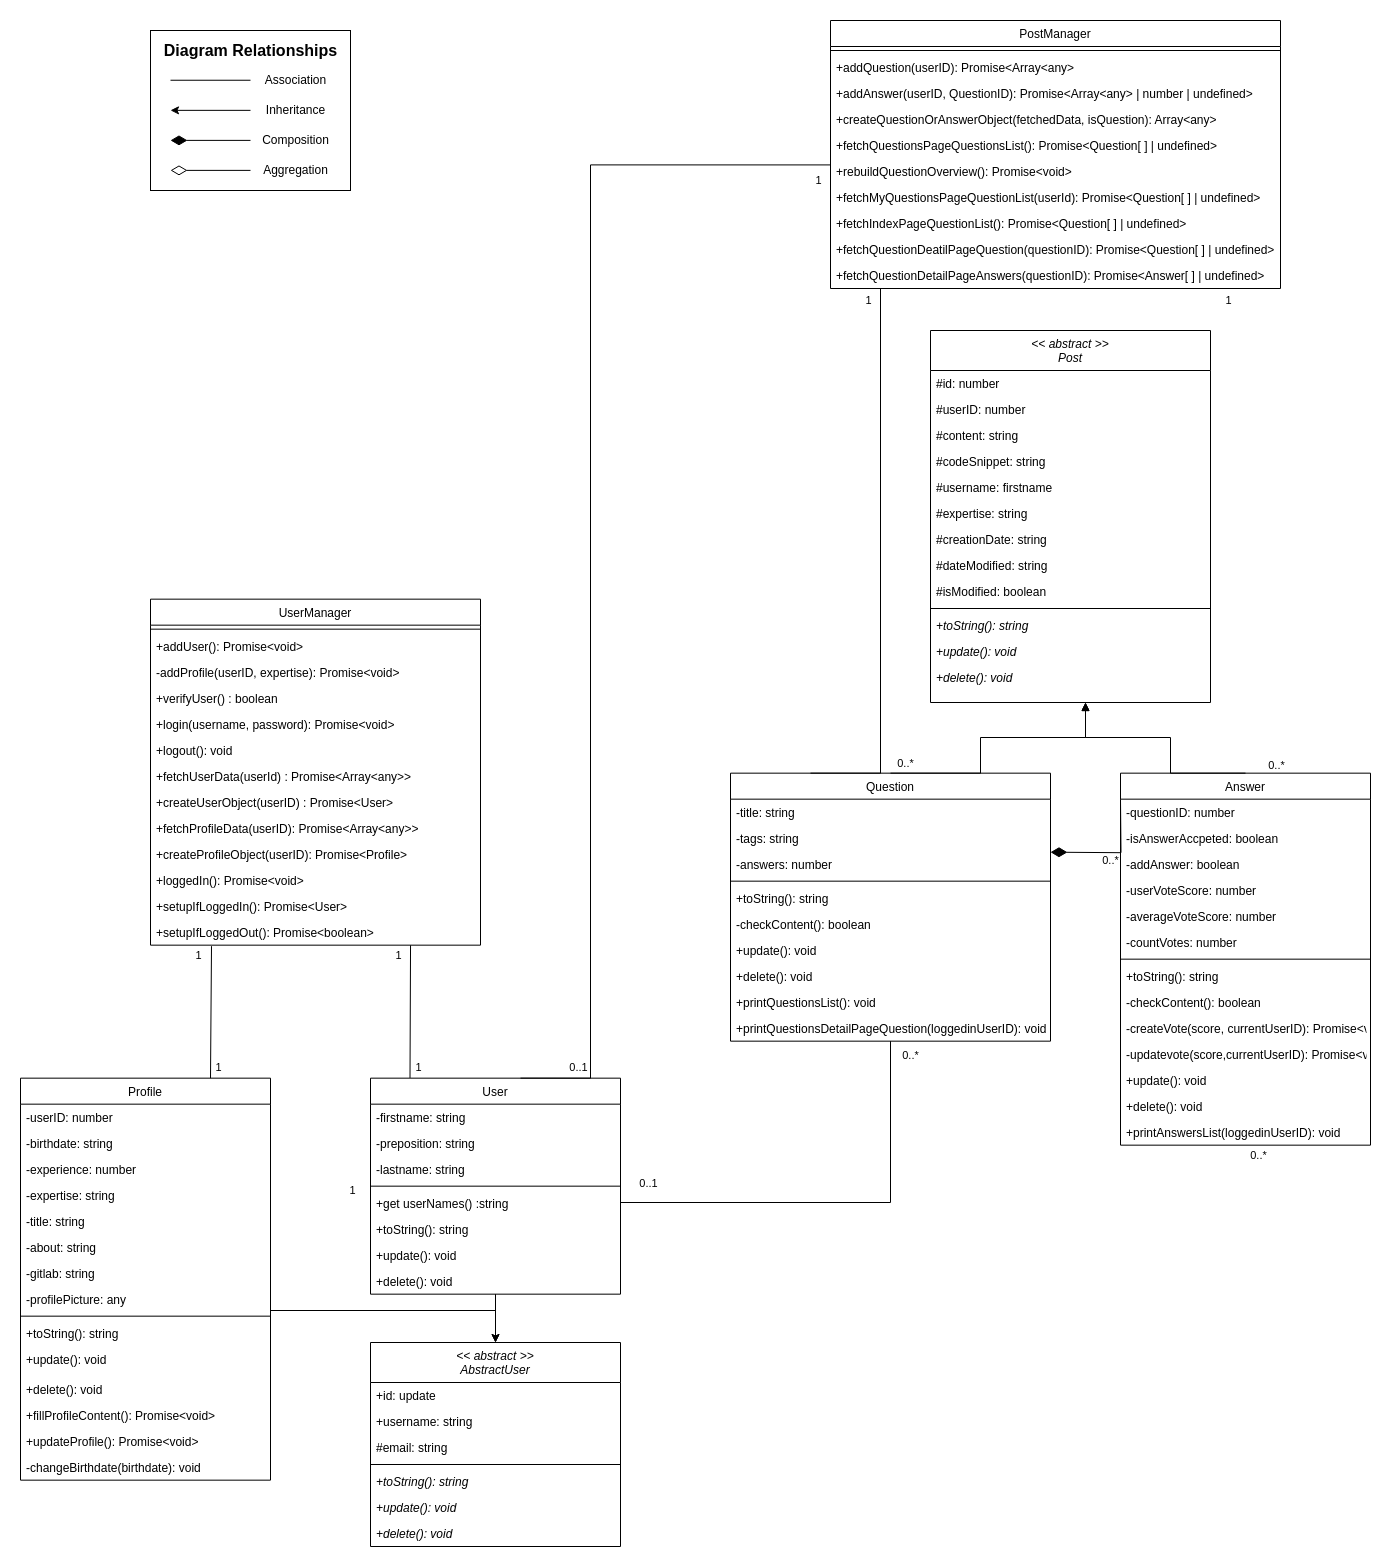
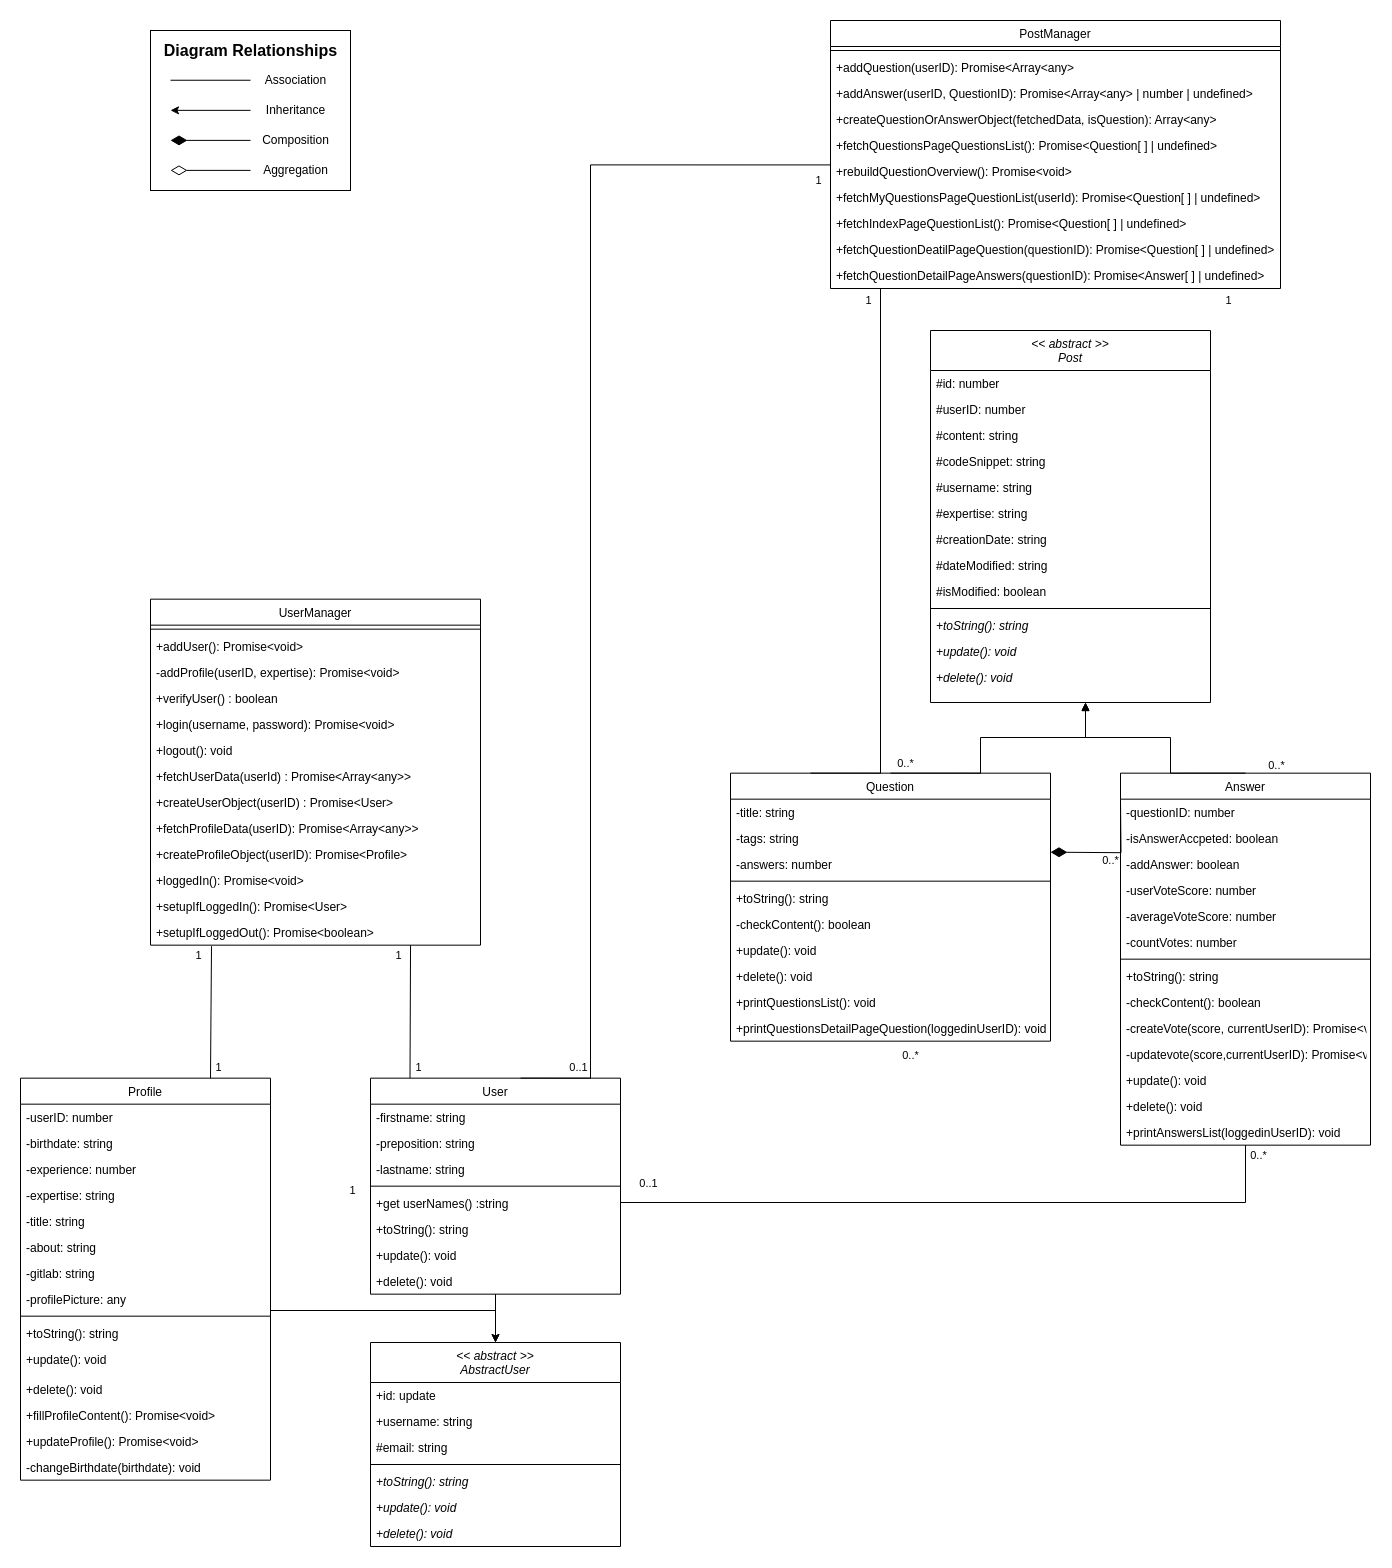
node "#username: firstname": label "#username: firstname" -> "#username: string"
edge "Question" -- "User": removed
edge "Answer" -- "User": added
